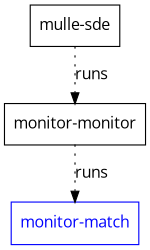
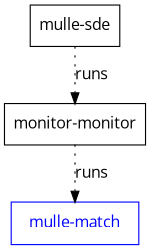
node "monitor-match": label "monitor-match" -> "mulle-match"
